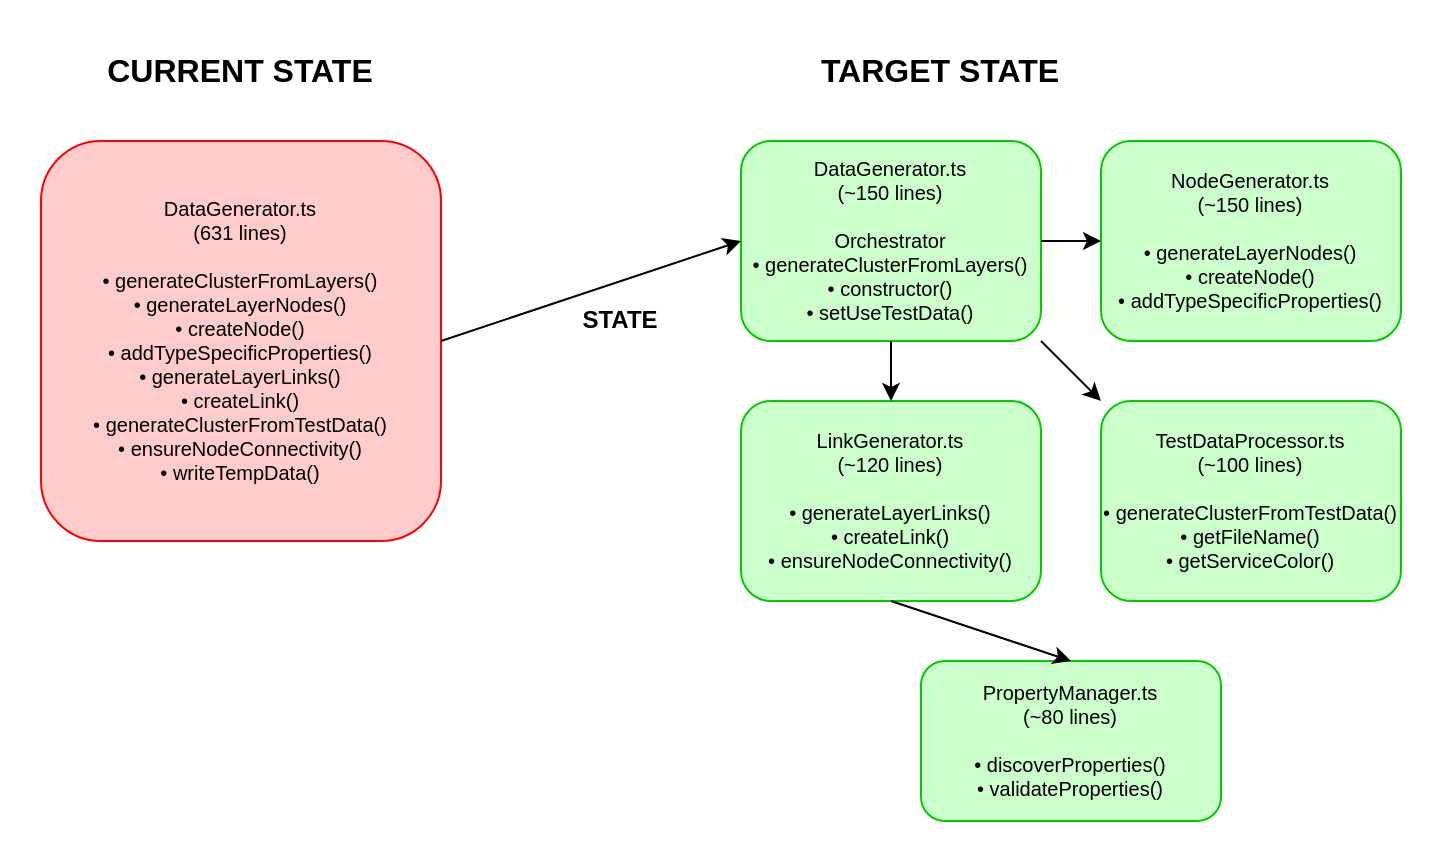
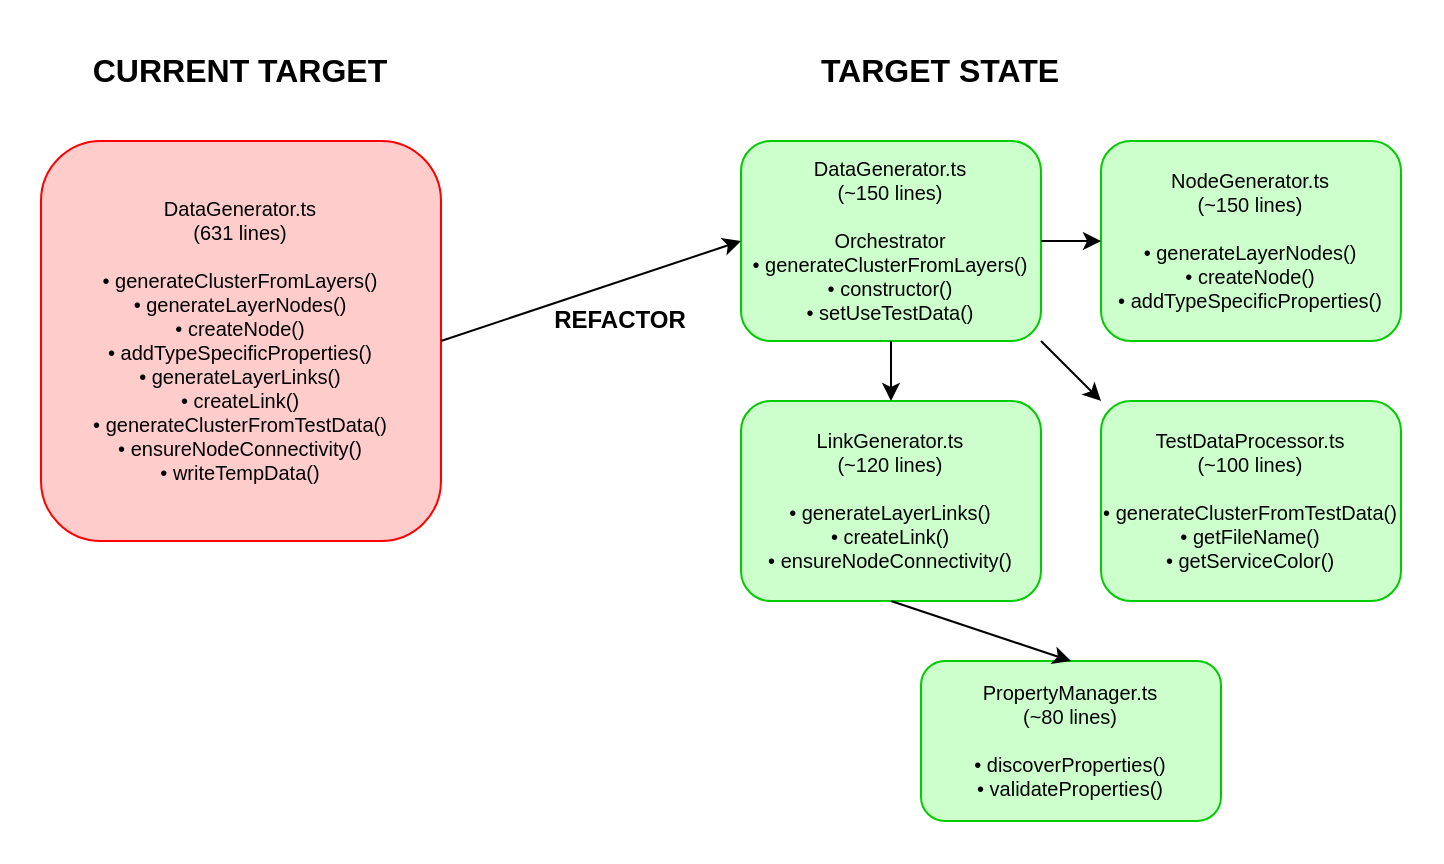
node "CURRENT STATE": label "CURRENT STATE" -> "CURRENT TARGET"
node "STATE": label "STATE" -> "REFACTOR"
